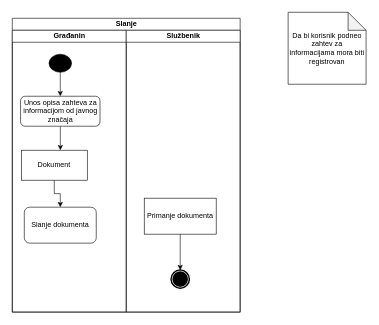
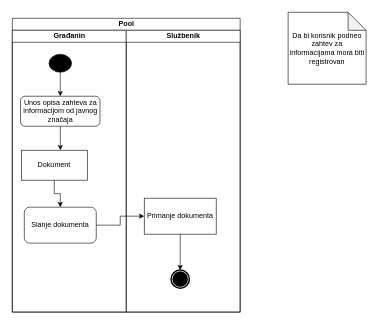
node "Slanje": label "Slanje" -> "Pool"
edge "Slanje dokumenta" -> "Primanje dokumenta": added
